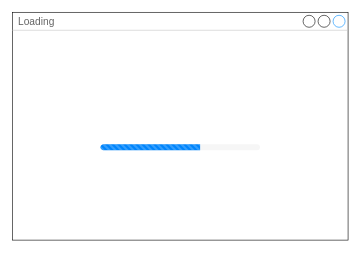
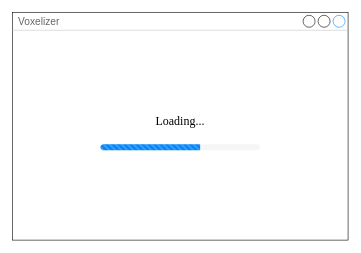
node "Loading": label "Loading" -> "Voxelizer"
node "Loading...": added
